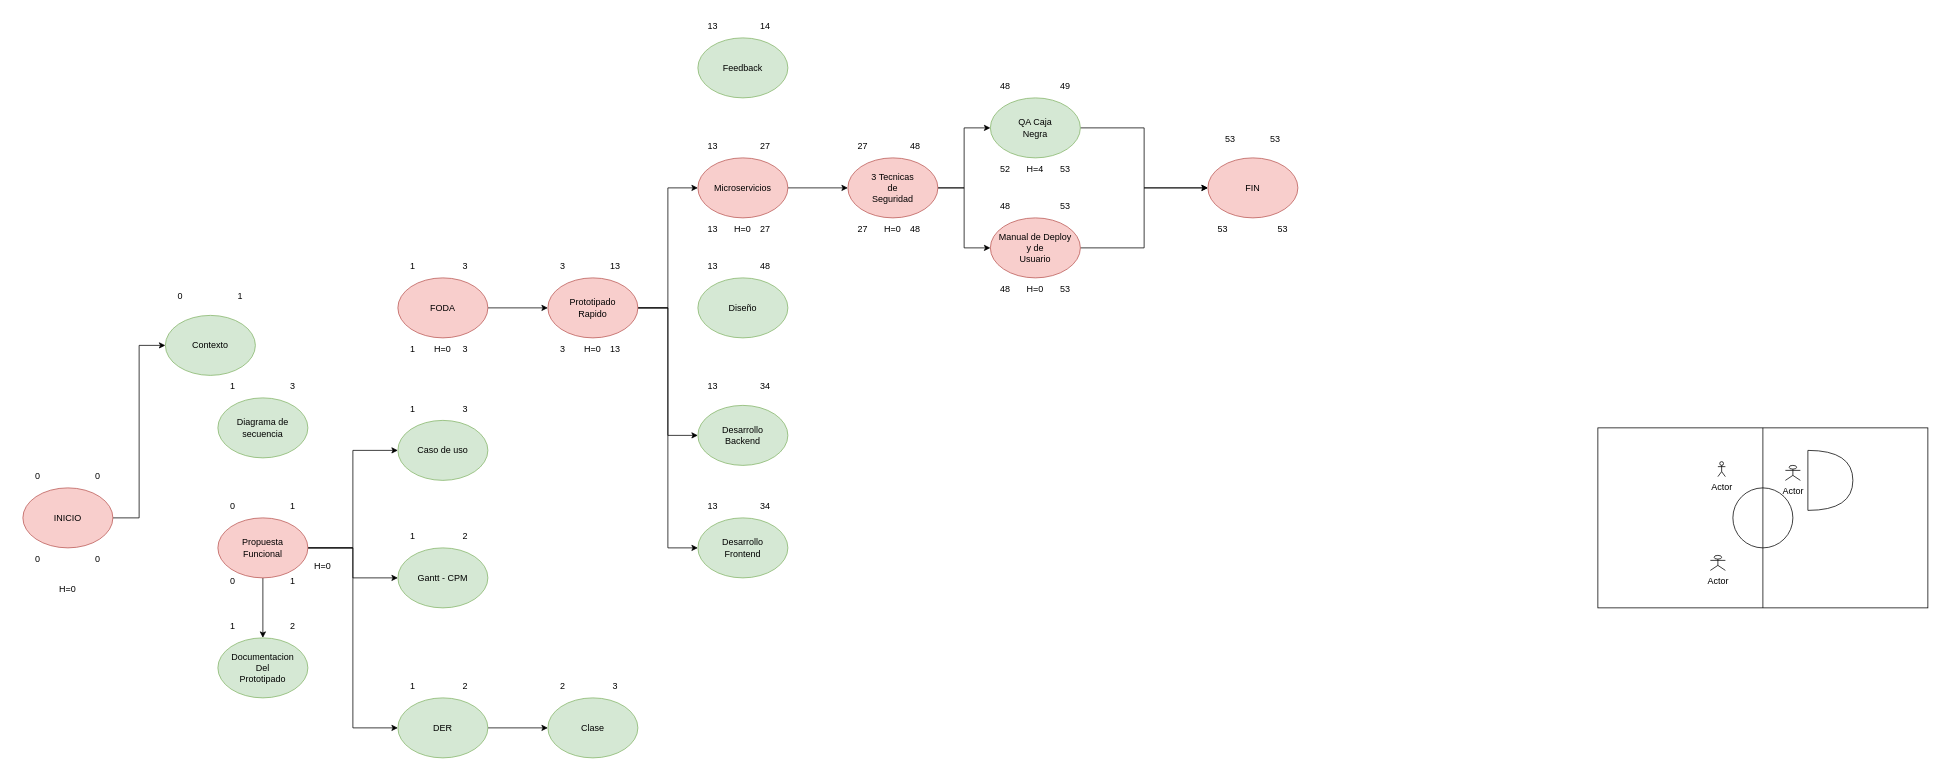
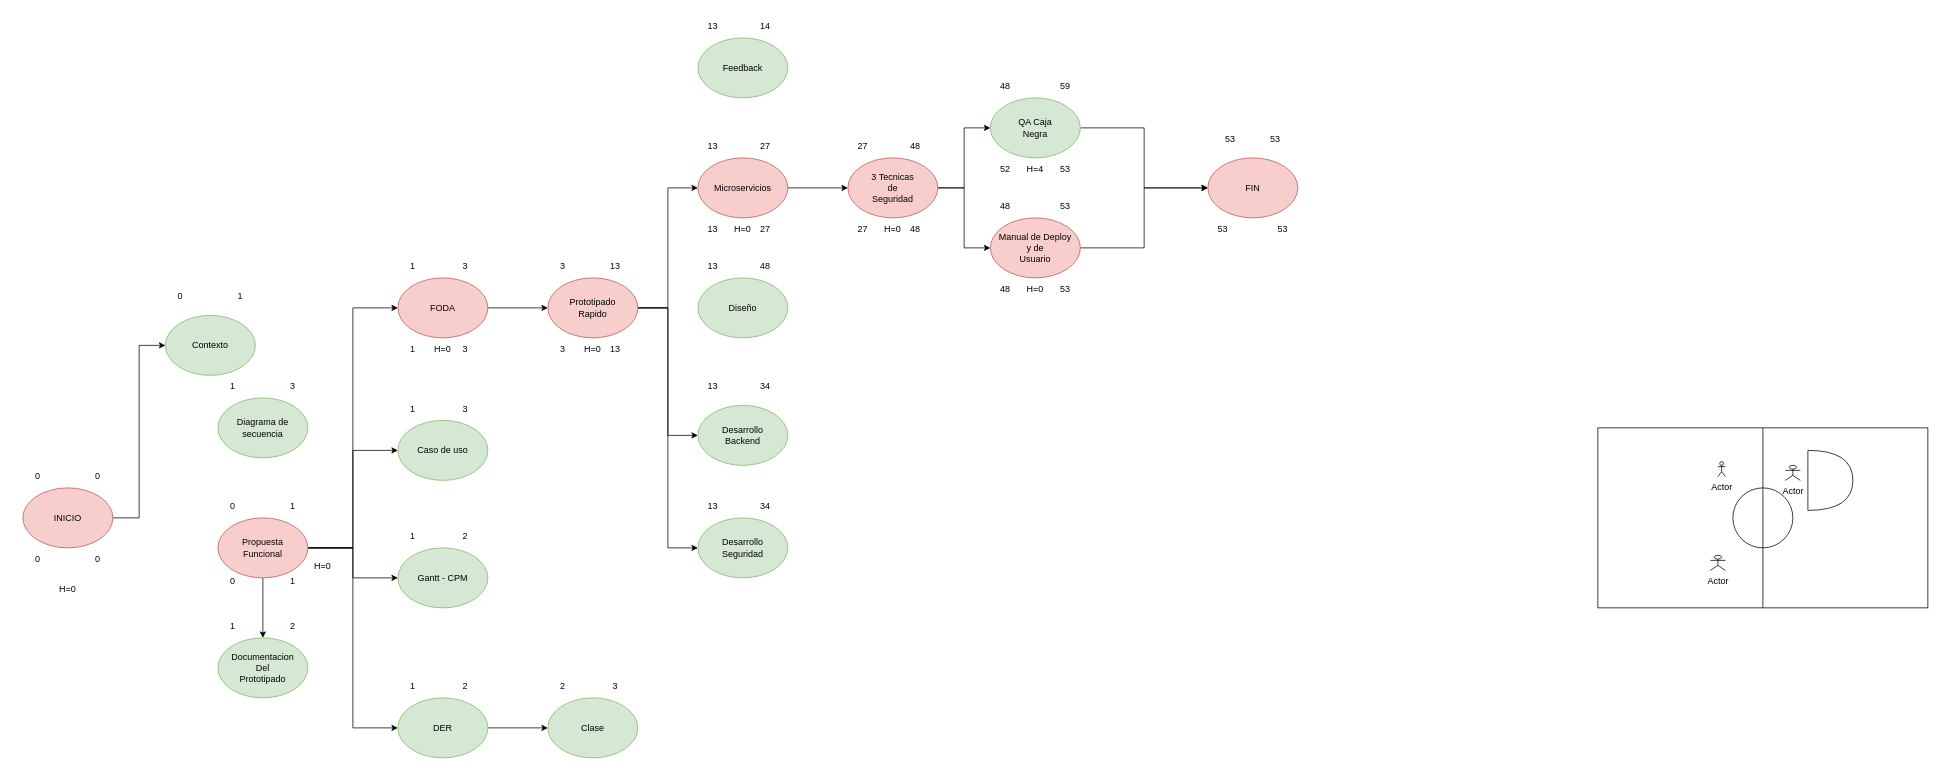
node "49": label "49" -> "59"
edge "Propuesta Funcional" -> "FODA": added
node "Desarrollo Frontend": label "Desarrollo Frontend" -> "Desarrollo Seguridad"
